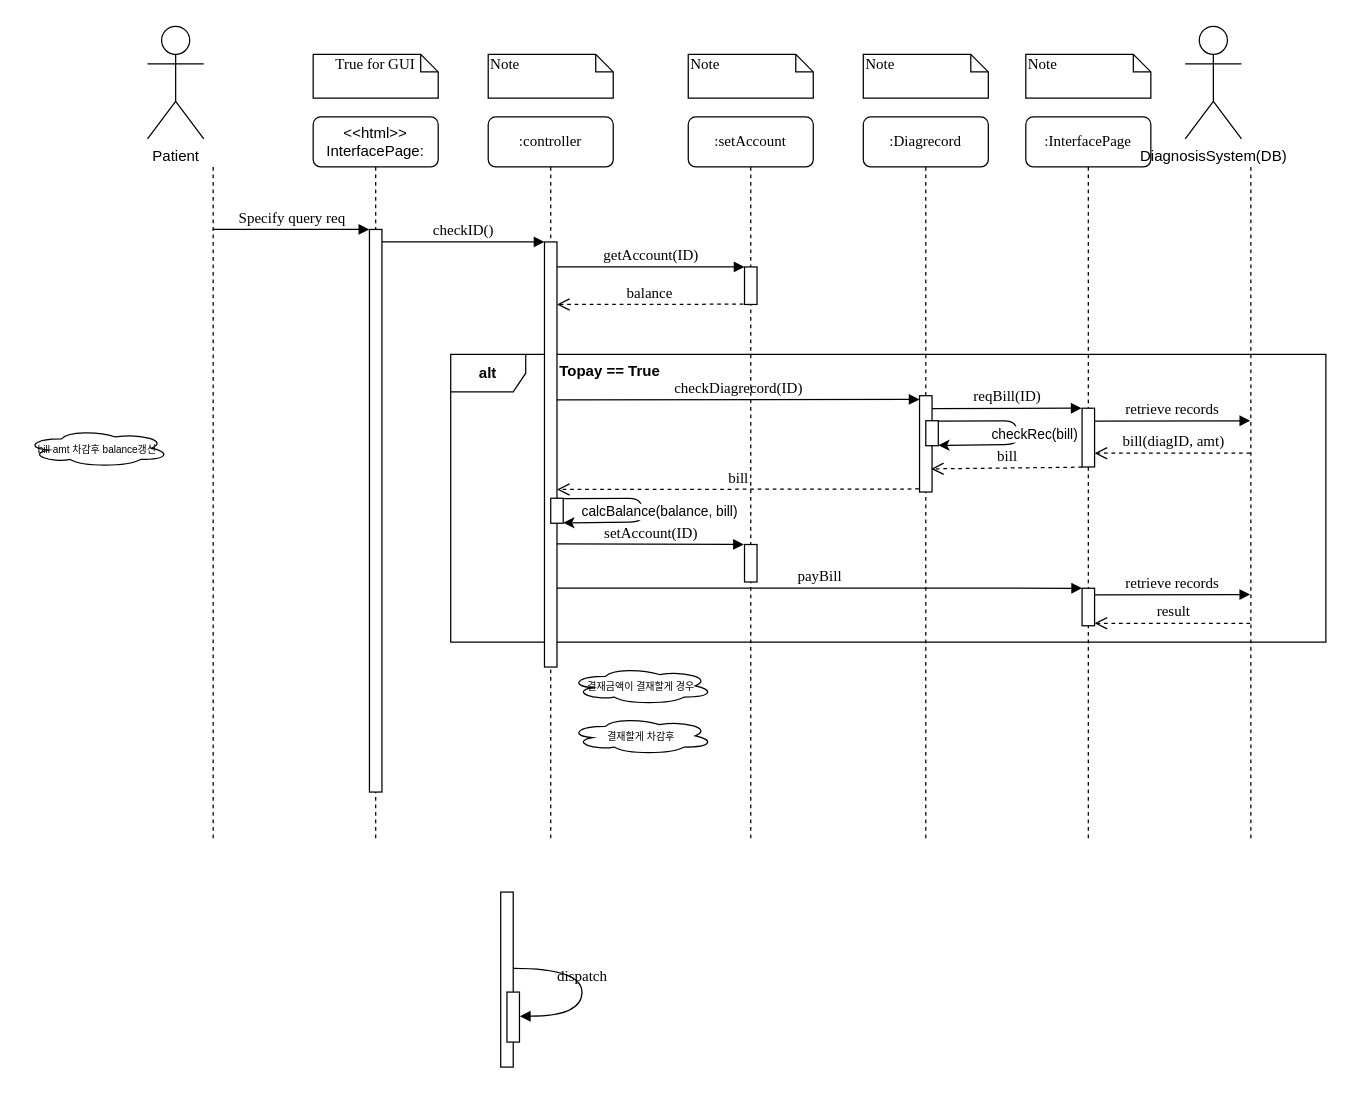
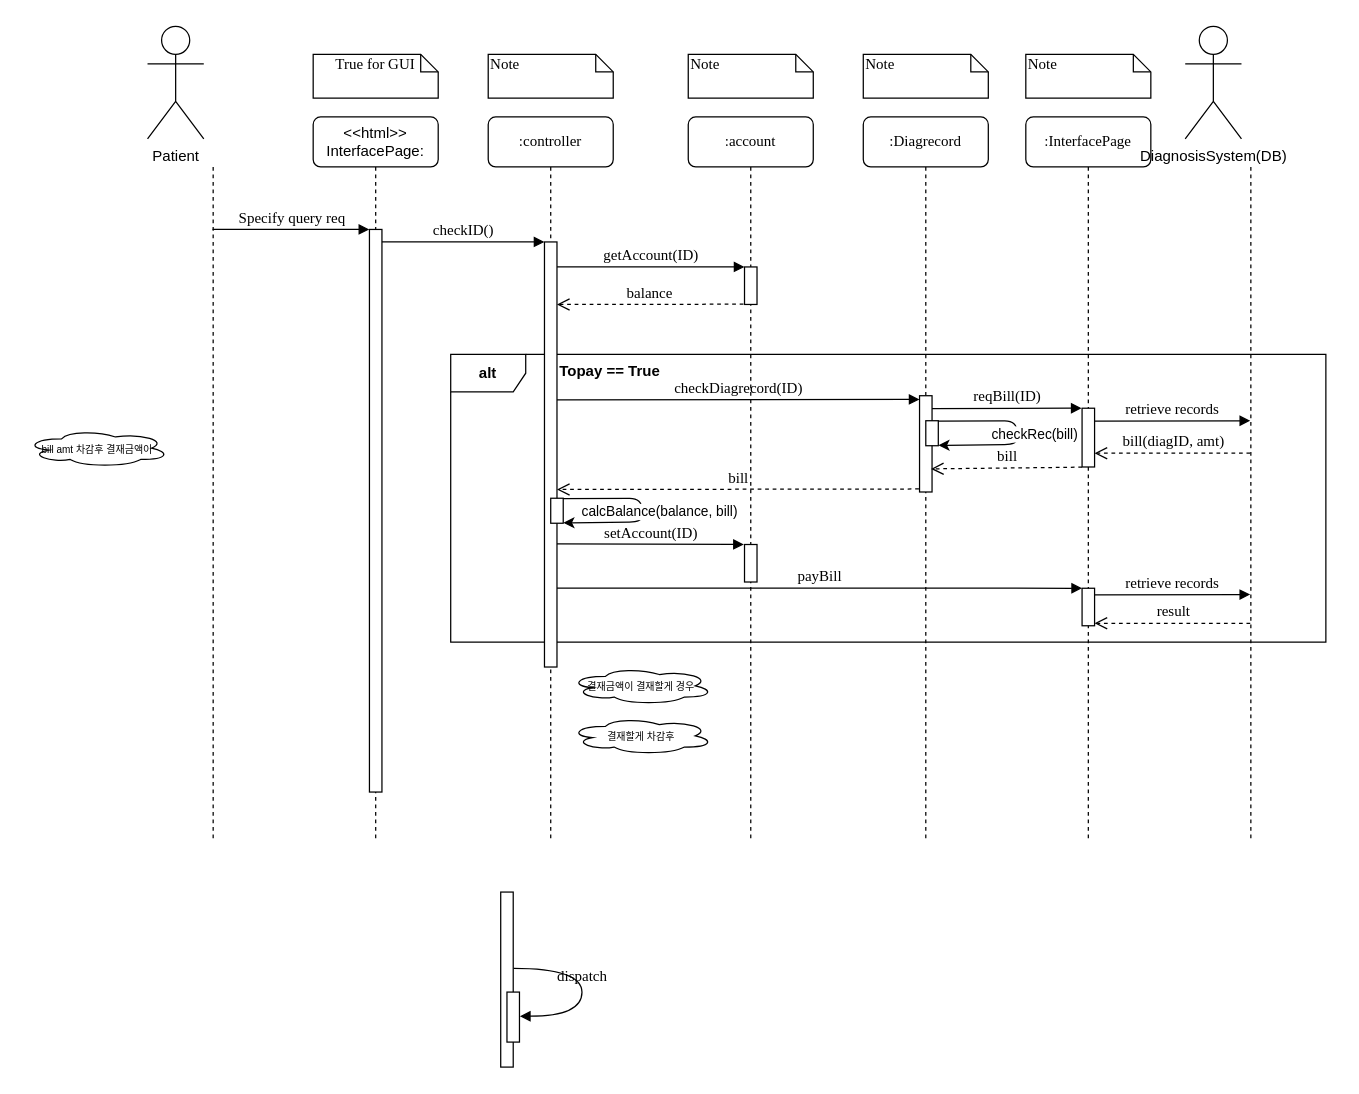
node ":setAccount": label ":setAccount" -> ":account"
node "bill amt 차감후 balance갱신": label "bill amt 차감후 balance갱신" -> "bill amt 차감후 결재금액이"
